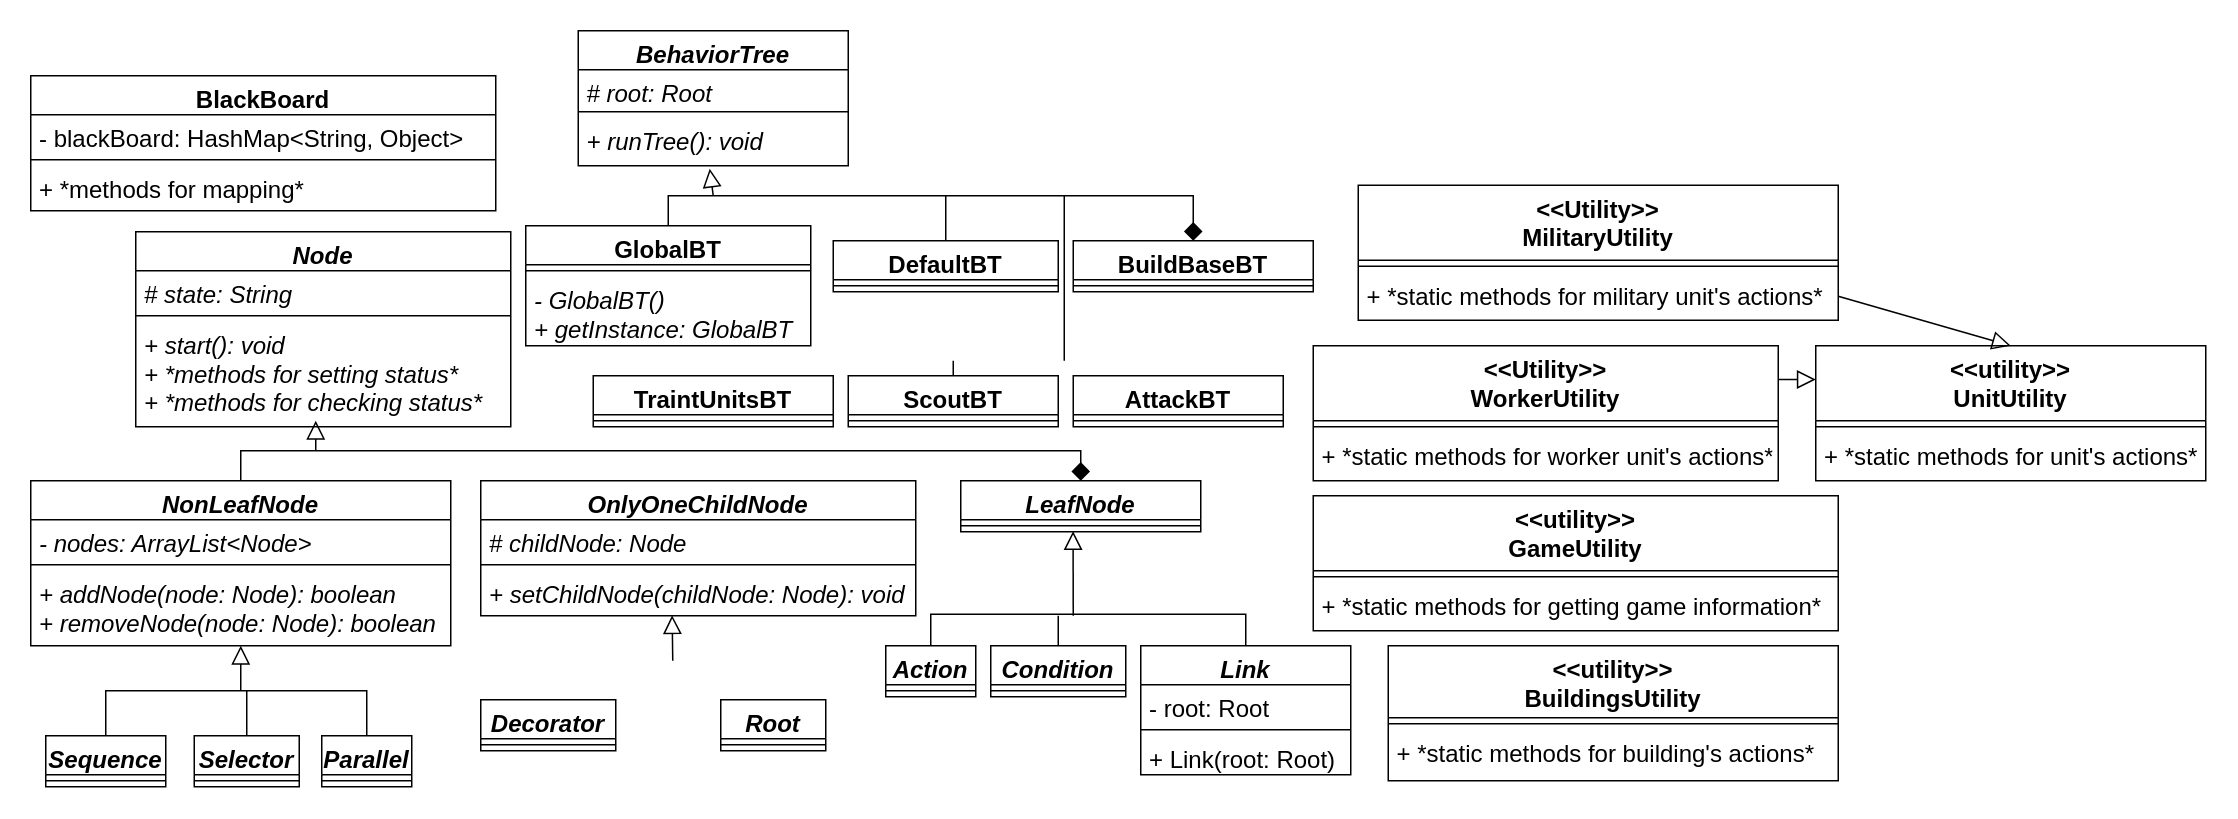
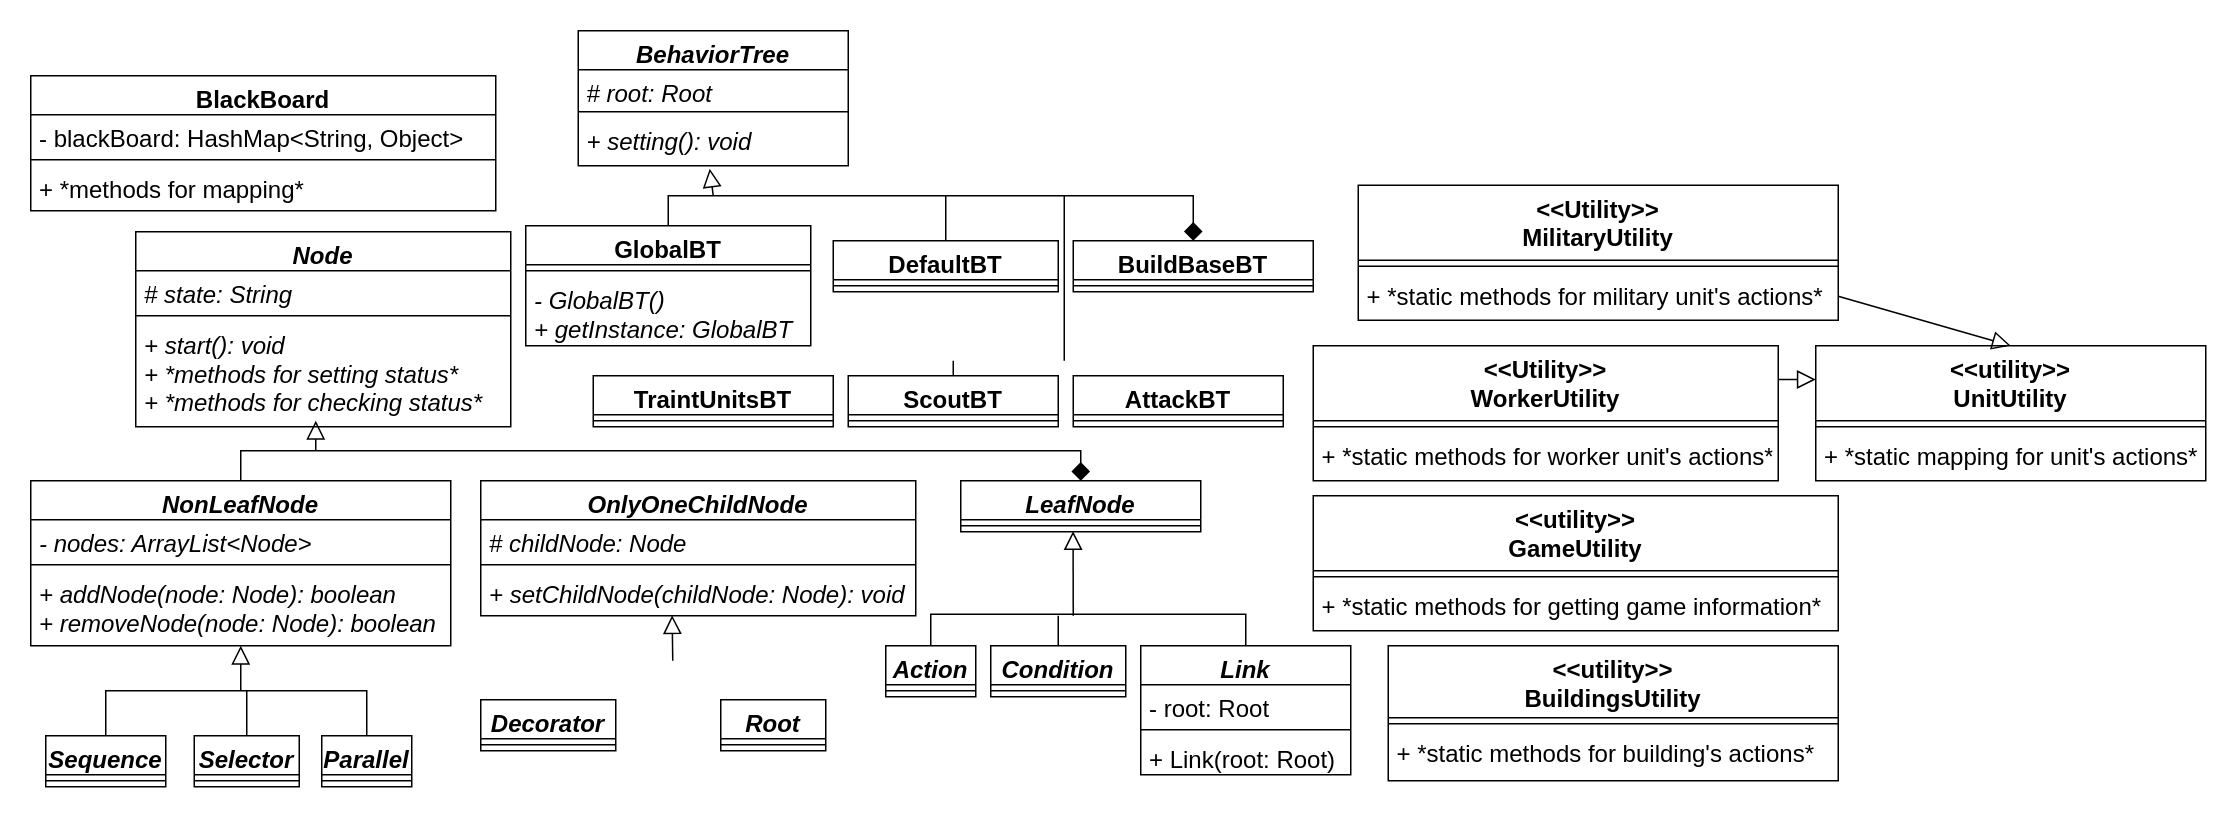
node "+ runTree(): void": label "+ runTree(): void" -> "+ setting(): void"
node "+ *static methods for unit's actions*": label "+ *static methods for unit's actions*" -> "+ *static mapping for unit's actions*"
